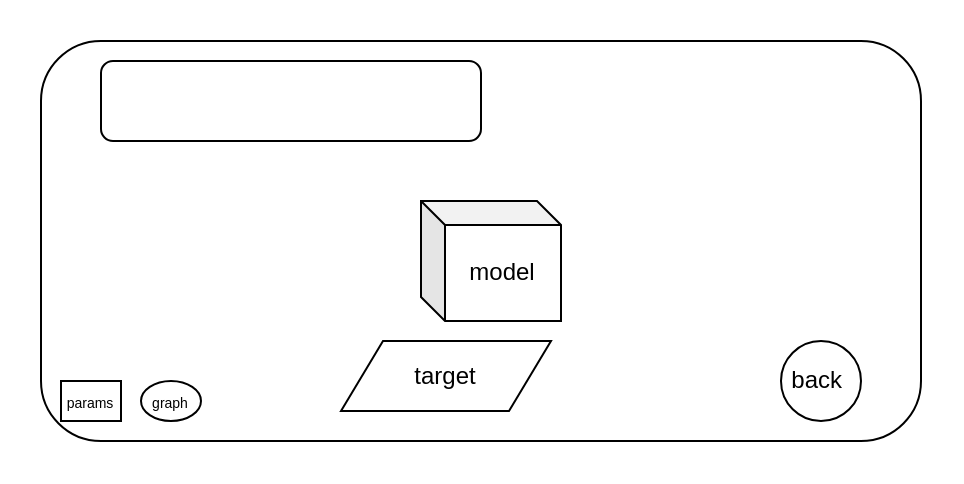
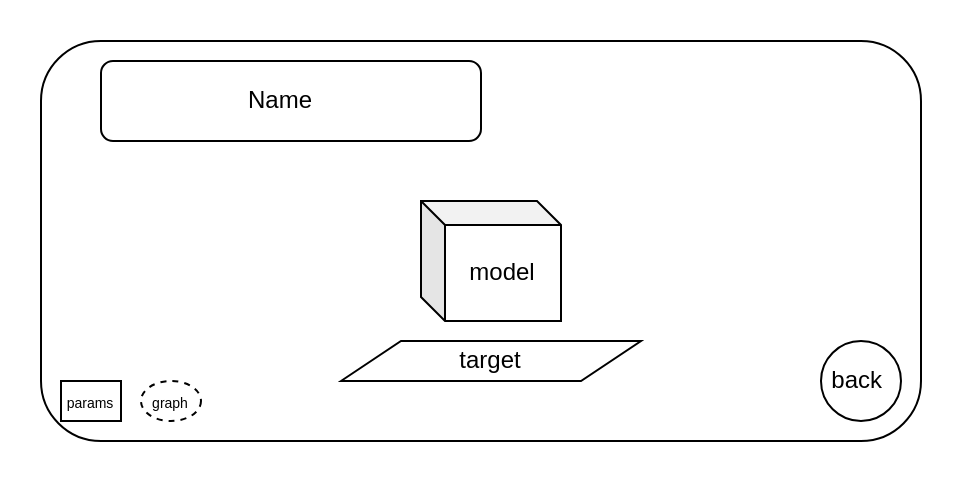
node "Name": added
node "target": size 210x70 -> 300x40
node "back": moved (821, 381) -> (861, 381)
node "graph": style solid -> dashed
